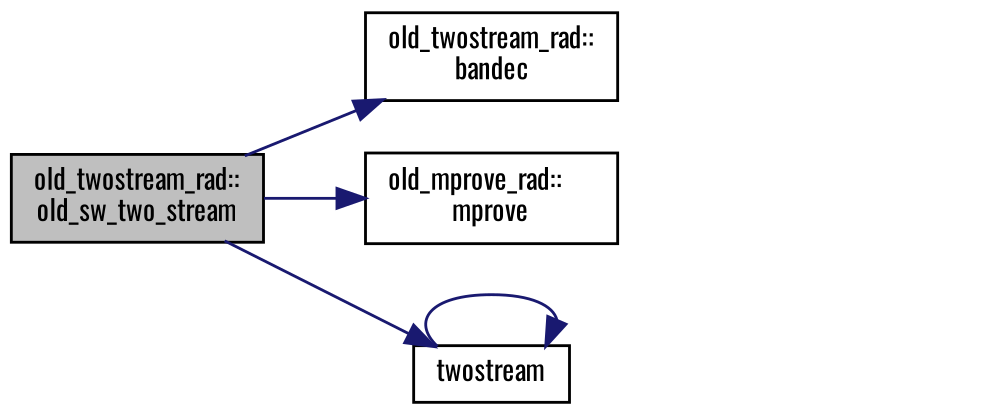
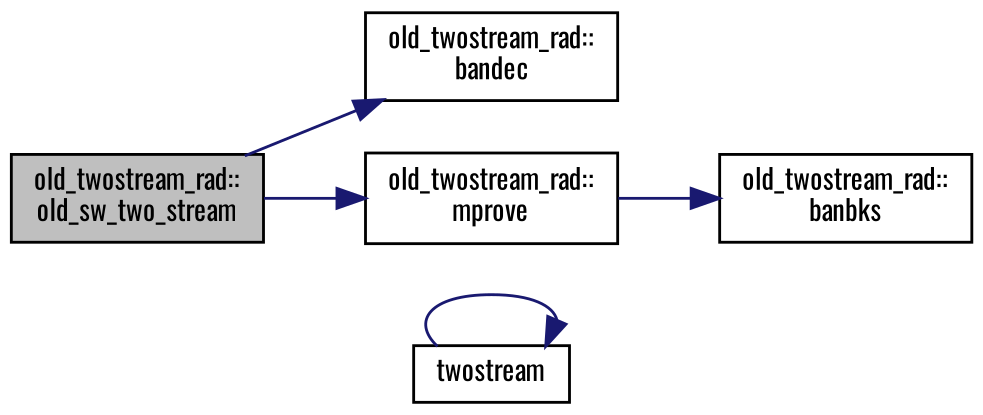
node "old_mprove_rad:: mprove": label "old_mprove_rad:: mprove" -> "old_twostream_rad:: mprove"
node "old_twostream_rad:: banbks": added
edge "old_twostream_rad:: old_sw_two_stream" -> "twostream": removed
